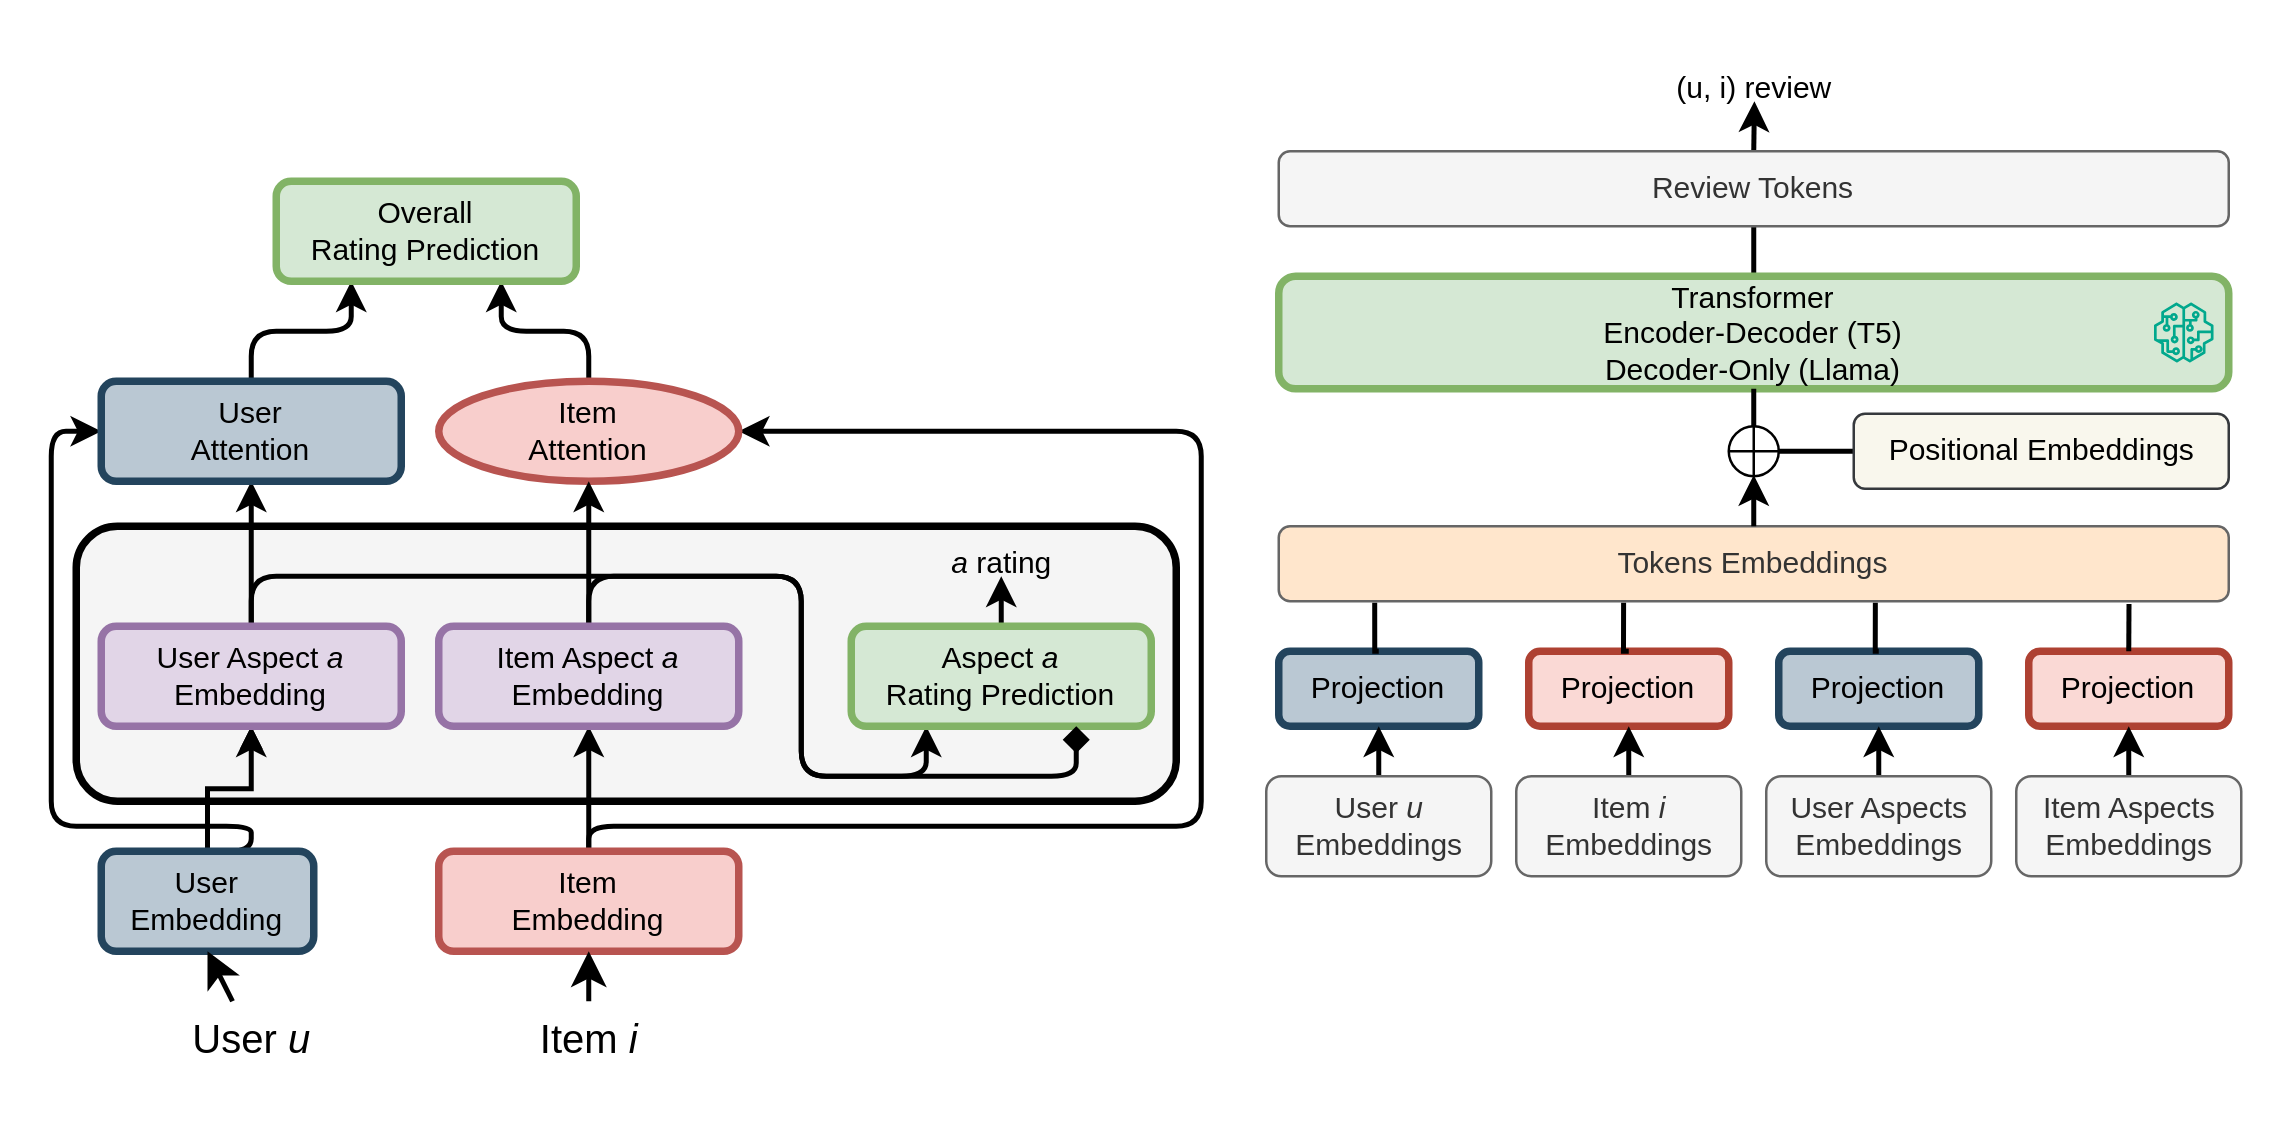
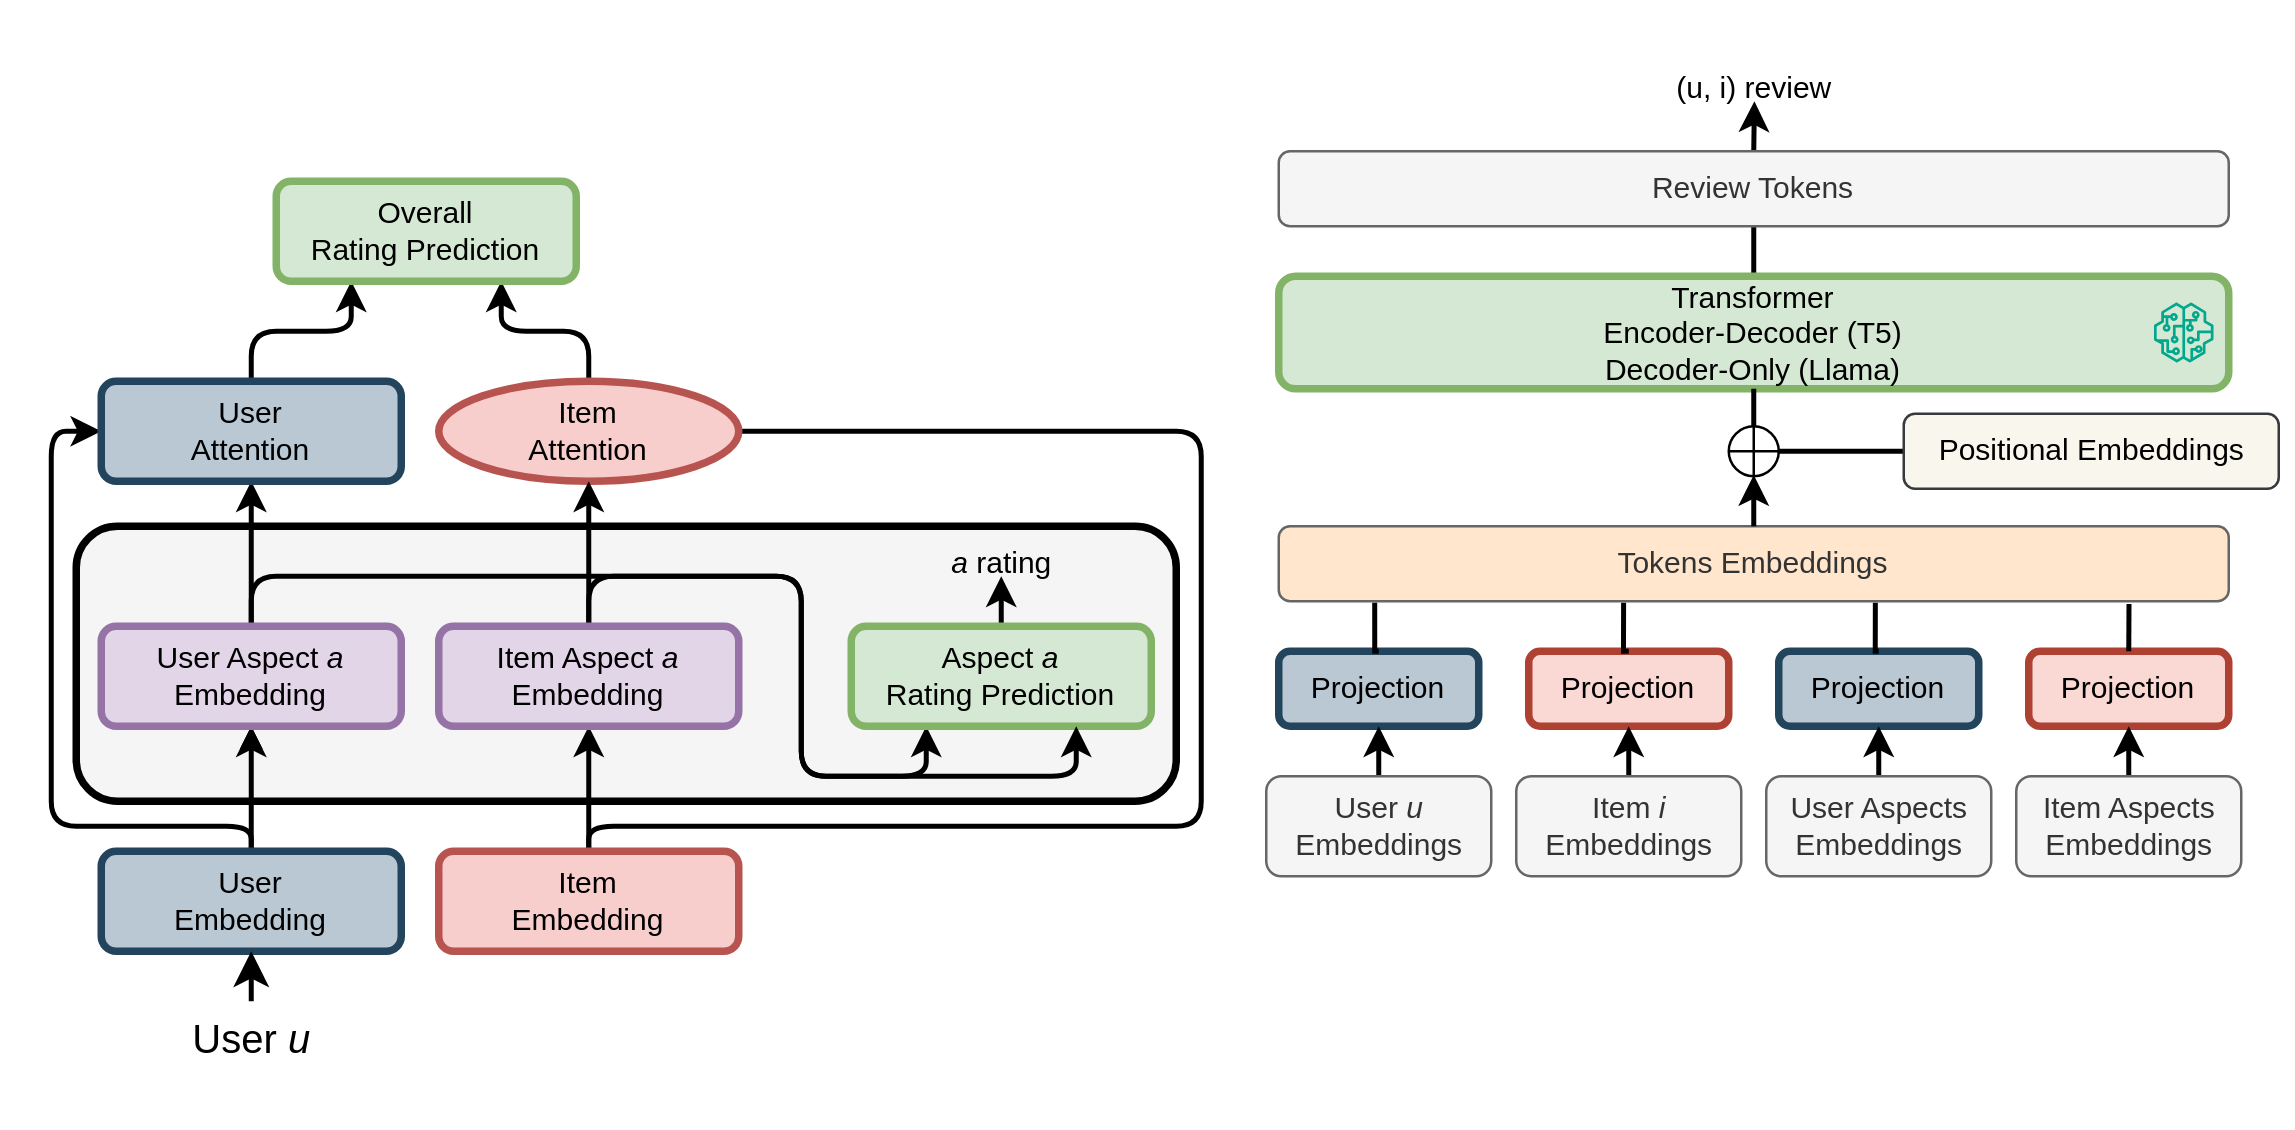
edge "Item Embedding" -> "Item Attention": arrowhead classic -> none
node "Positional Embeddings": moved (2041, 451) -> (2091, 451)
edge "Item Aspect a Embedding" -> "Aspect a Rating Prediction": arrowhead diamond -> classic
node "User Embedding": size 213x100 -> 300x100
edge "Item i" -> "Item Embedding": removed
node "Item i": removed
